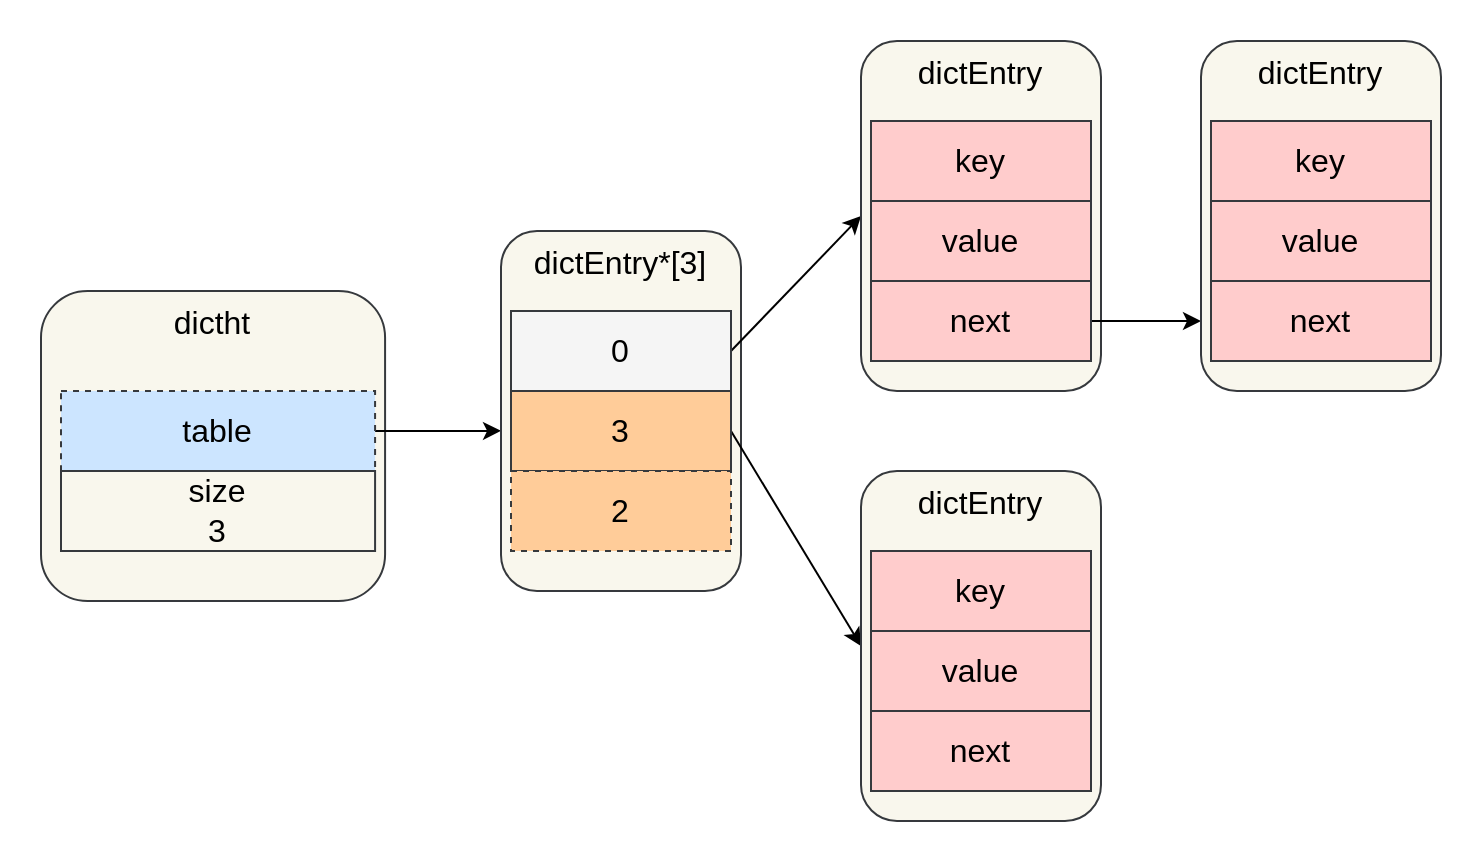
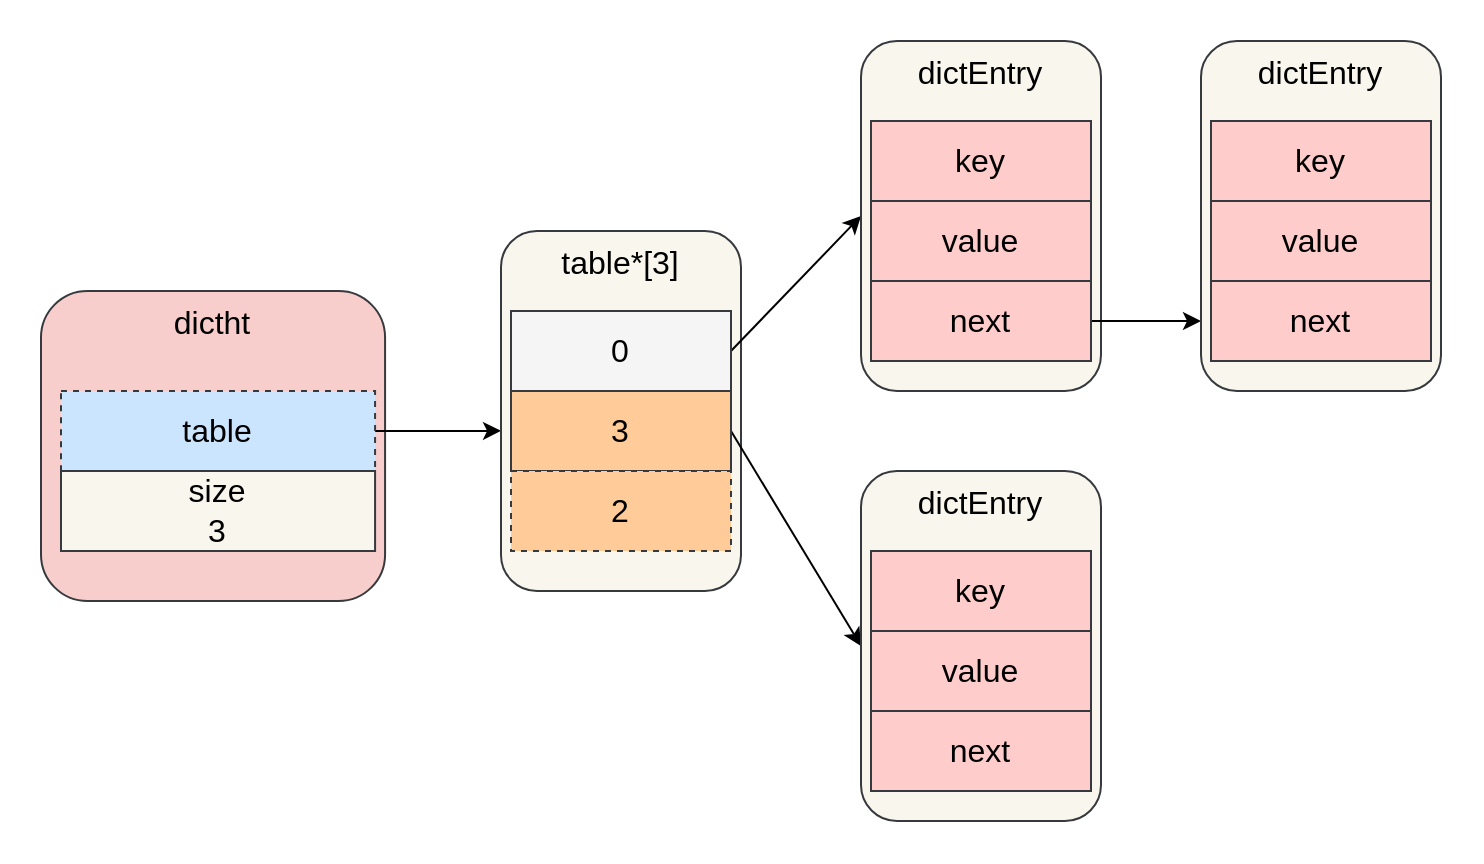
node "dictEntry*[3]": label "dictEntry*[3]" -> "table*[3]"
node "dictht": fillcolor #f9f7ed -> #f8cecc
